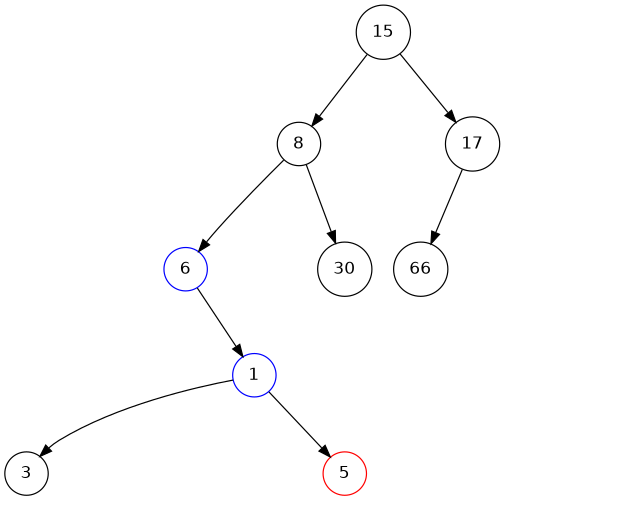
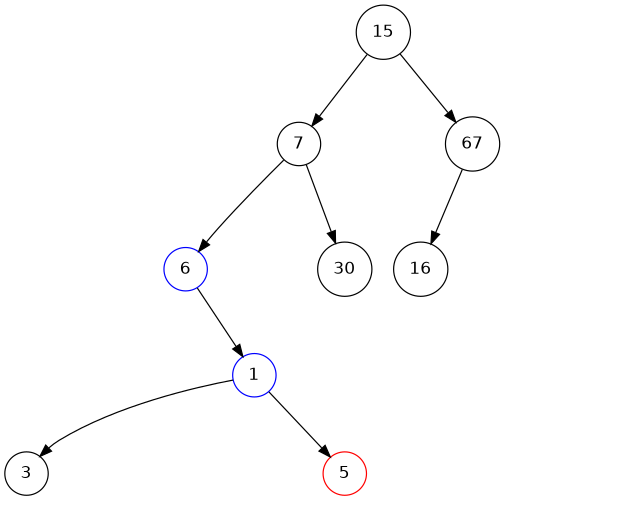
node "8": label "8" -> "7"
node "17": label "17" -> "67"
node "66": label "66" -> "16"
